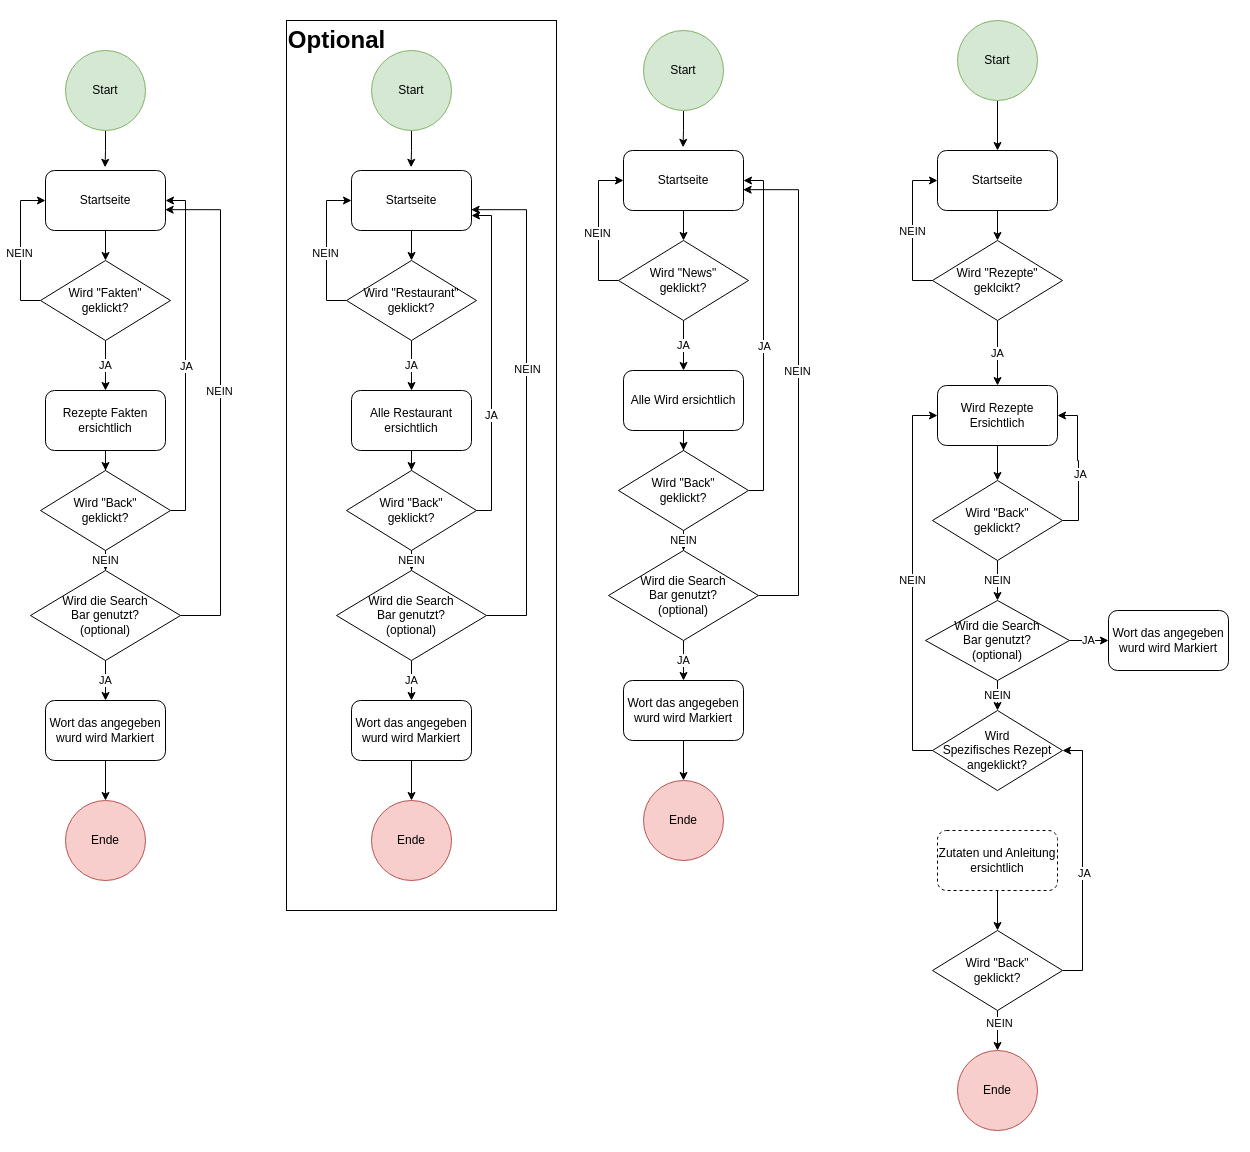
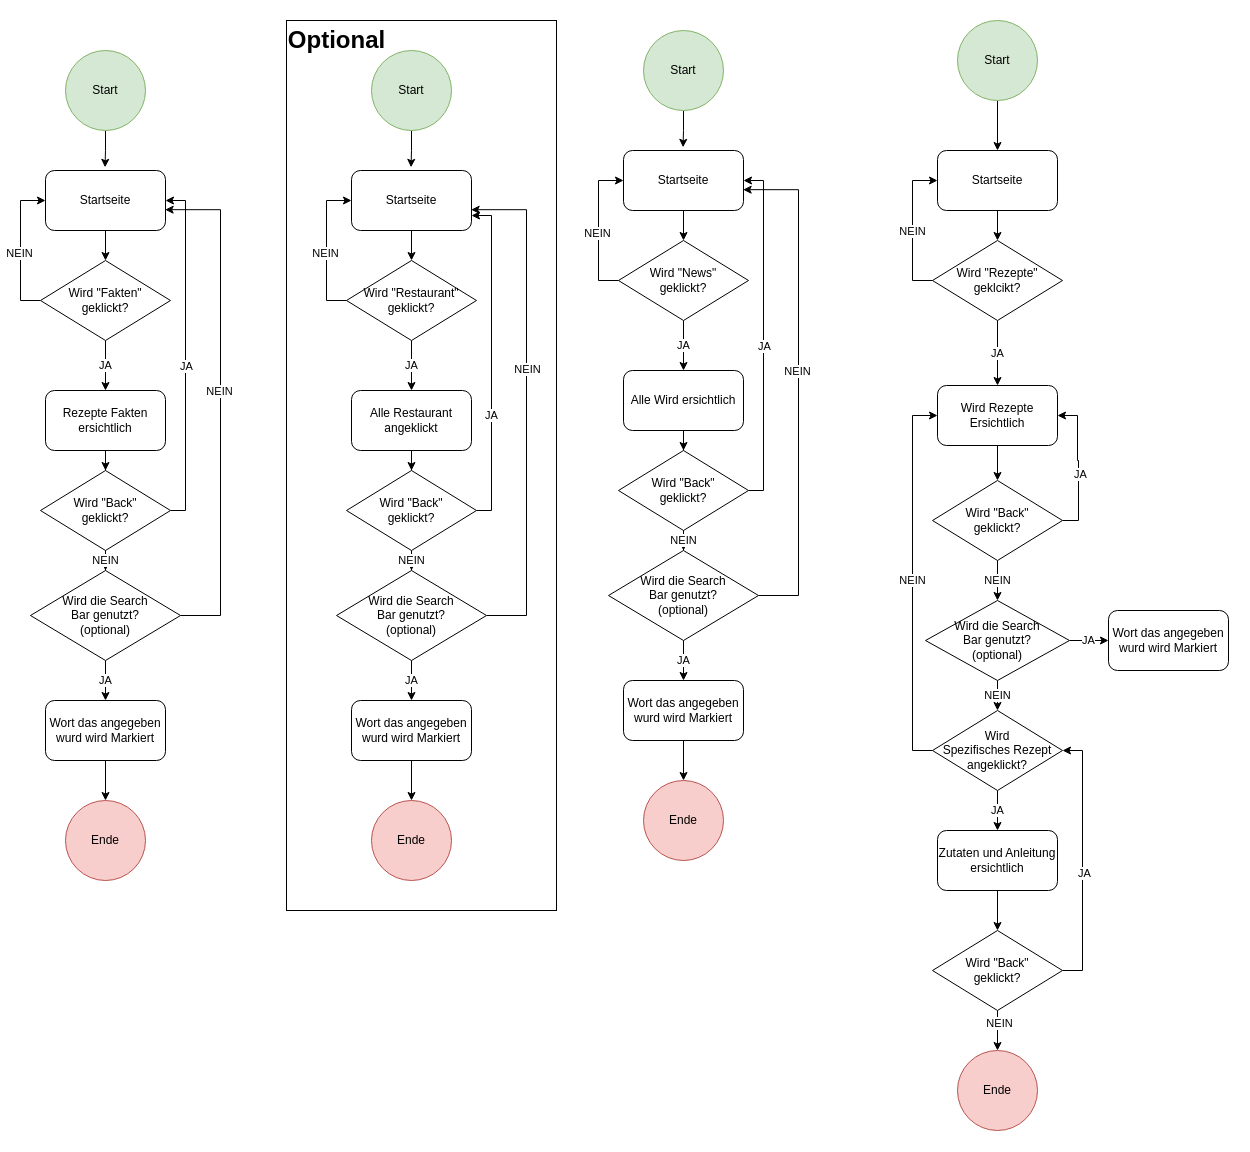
node "Alle Restaurant ersichtlich": label "Alle Restaurant ersichtlich" -> "Alle Restaurant angeklickt"
edge "Wird Spezifisches Rezept angeklickt?" -> "Zutaten und Anleitung ersichtlich": added, label "JA"
node "Zutaten und Anleitung ersichtlich": style dashed -> solid
